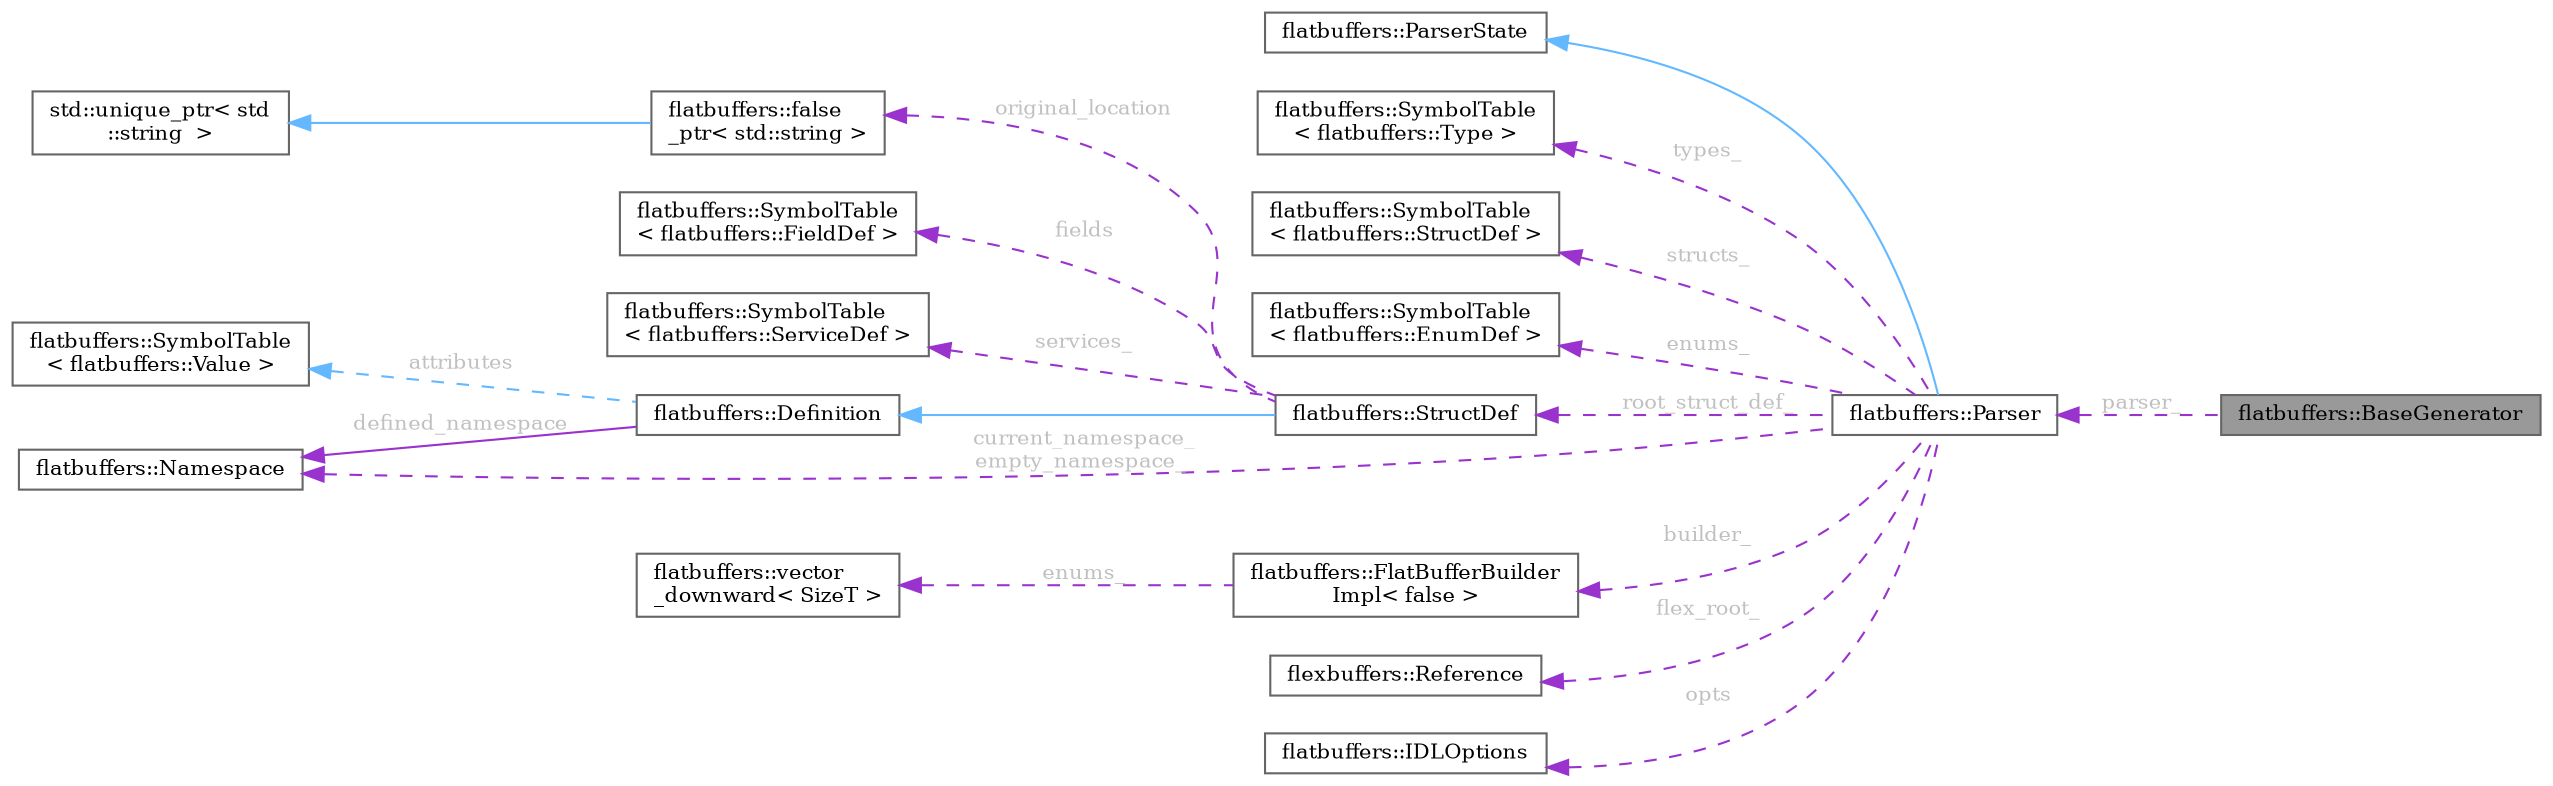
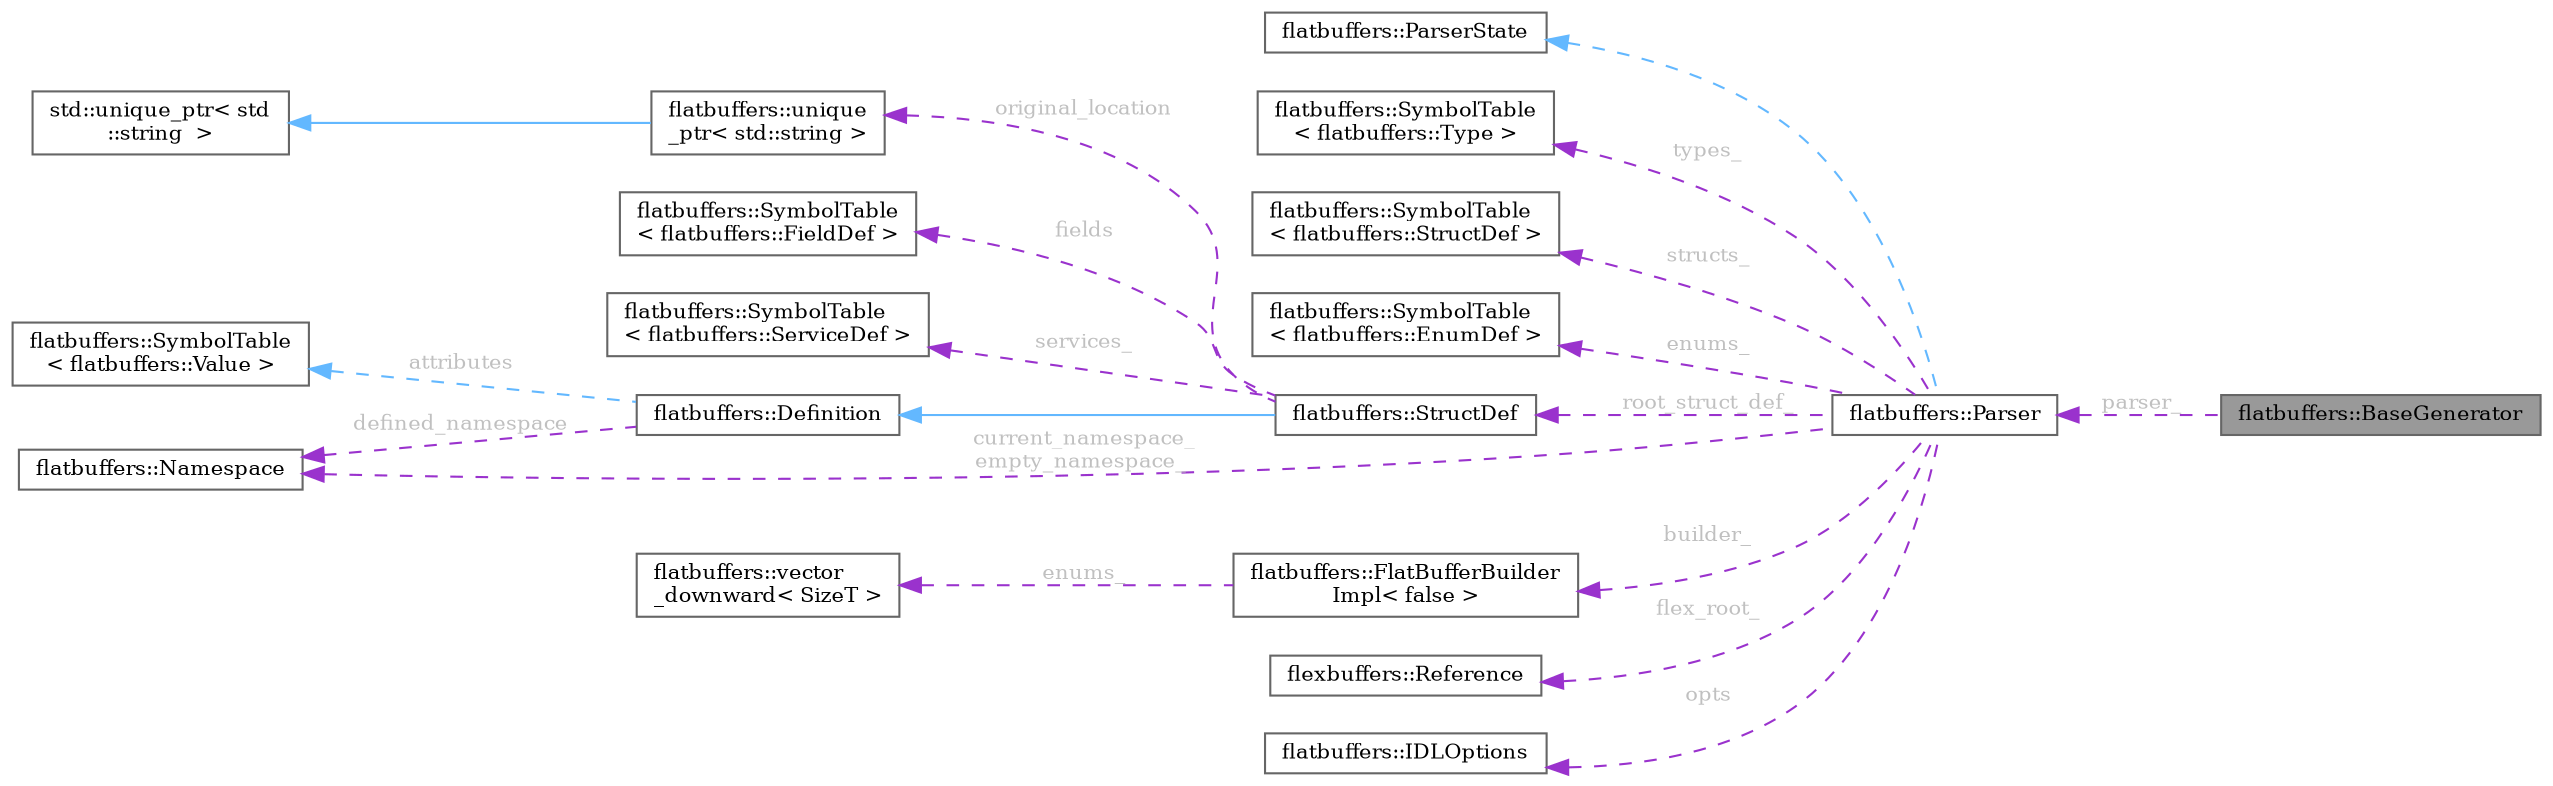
node "flatbuffers::false _ptr< std::string >": label "flatbuffers::false _ptr< std::string >" -> "flatbuffers::unique _ptr< std::string >"
edge "flatbuffers::Parser" -> "flatbuffers::ParserState": style solid -> dashed
edge "flatbuffers::Definition" -> "flatbuffers::Namespace": style solid -> dashed
